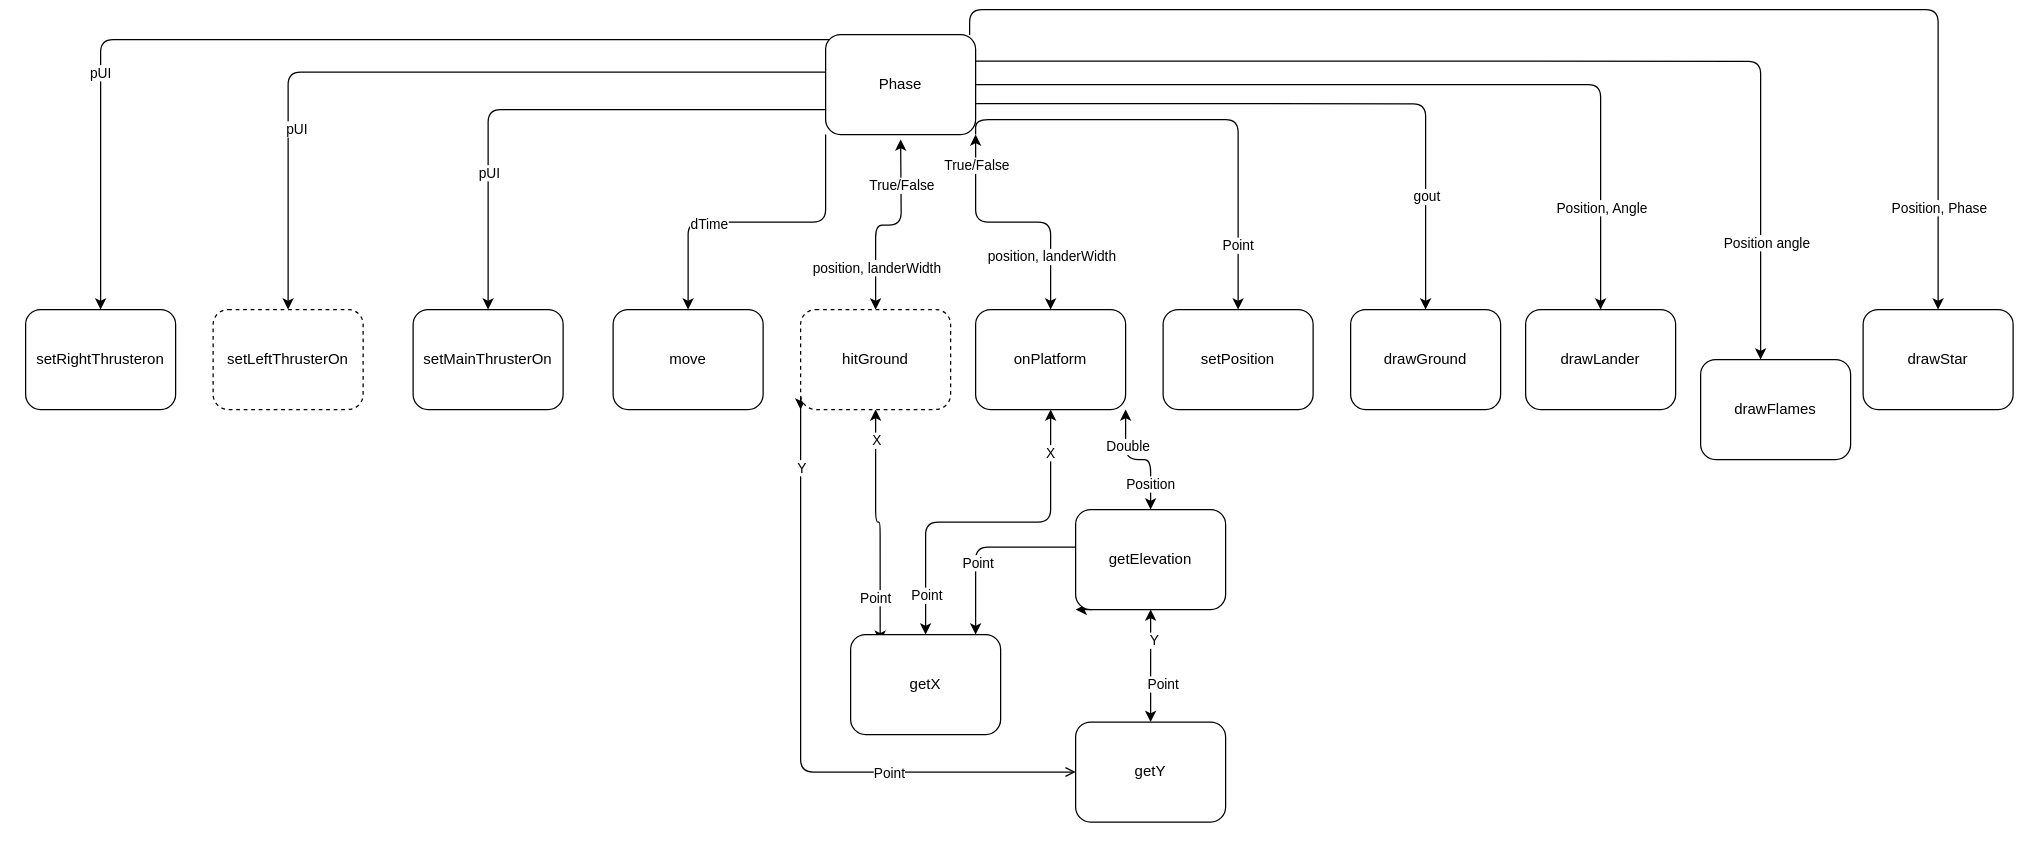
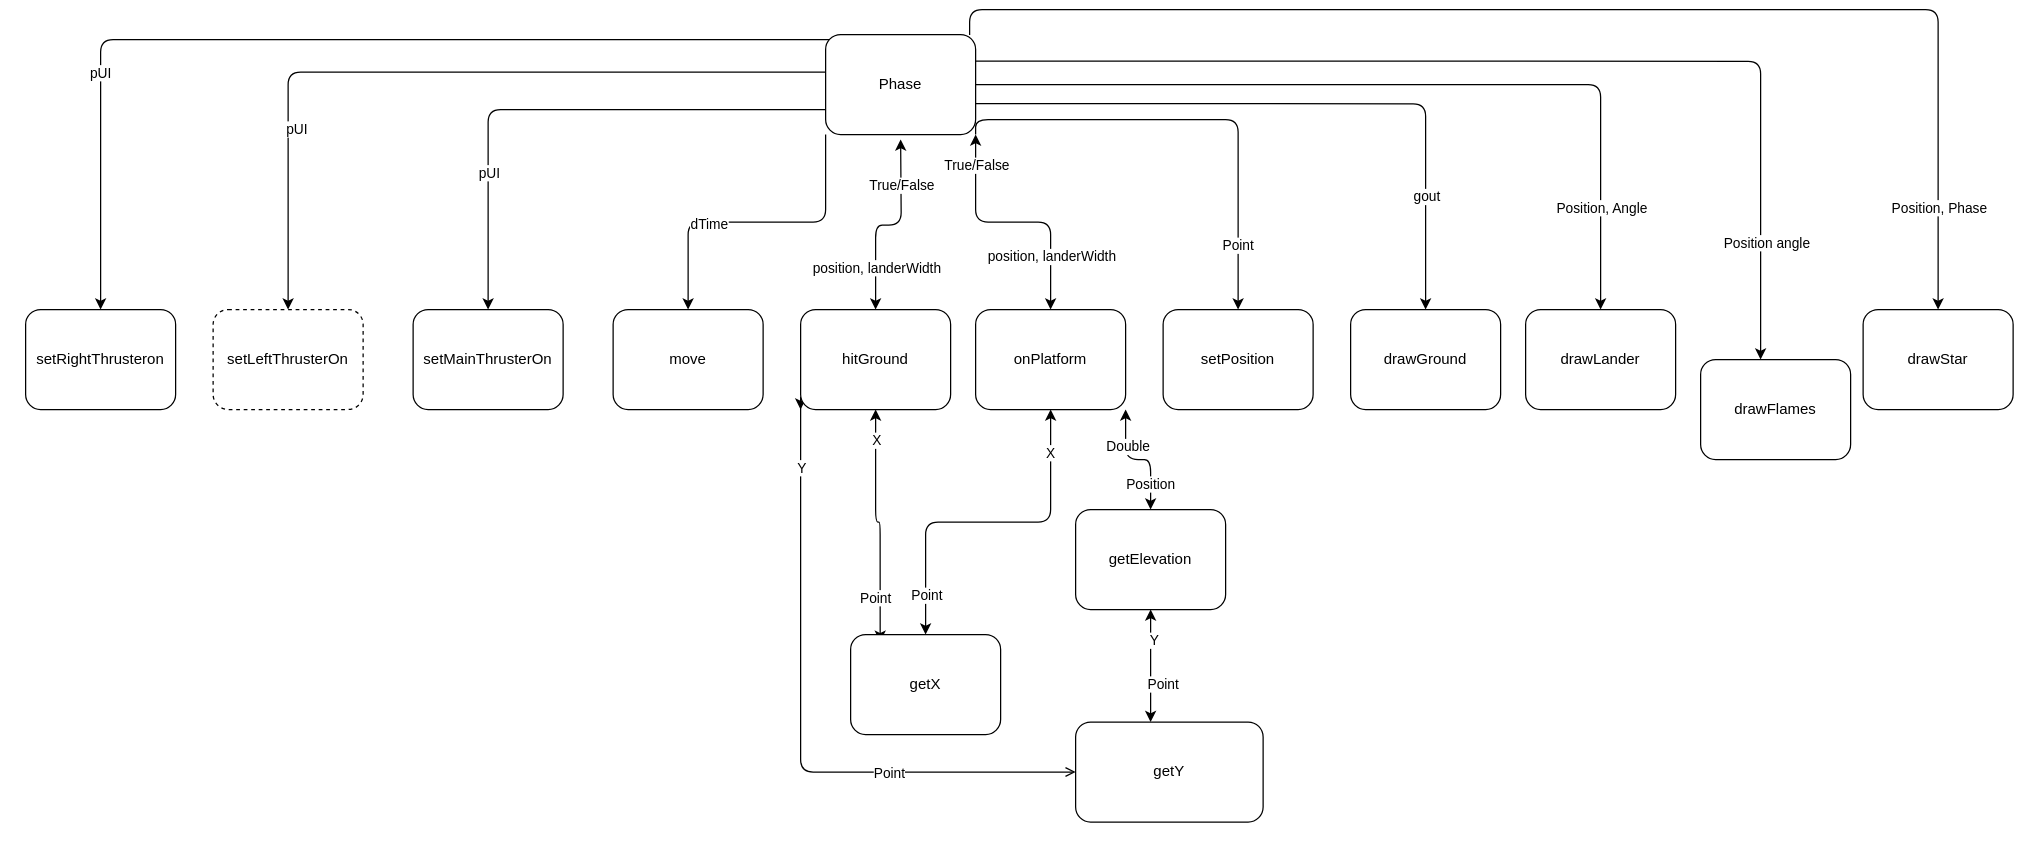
node "hitGround": style dashed -> solid
edge "getElevation" -- "getX": removed, labels "X", "Point"
node "getY": size 150x100 -> 188x100
